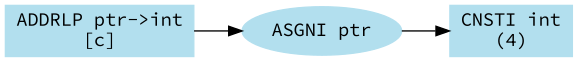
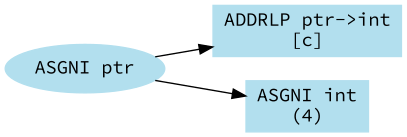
edge "ADDRLP ptr->int [c]" -> "ASGNI ptr": reversed
node "CNSTI int (4)": label "CNSTI int (4)" -> "ASGNI int (4)"
